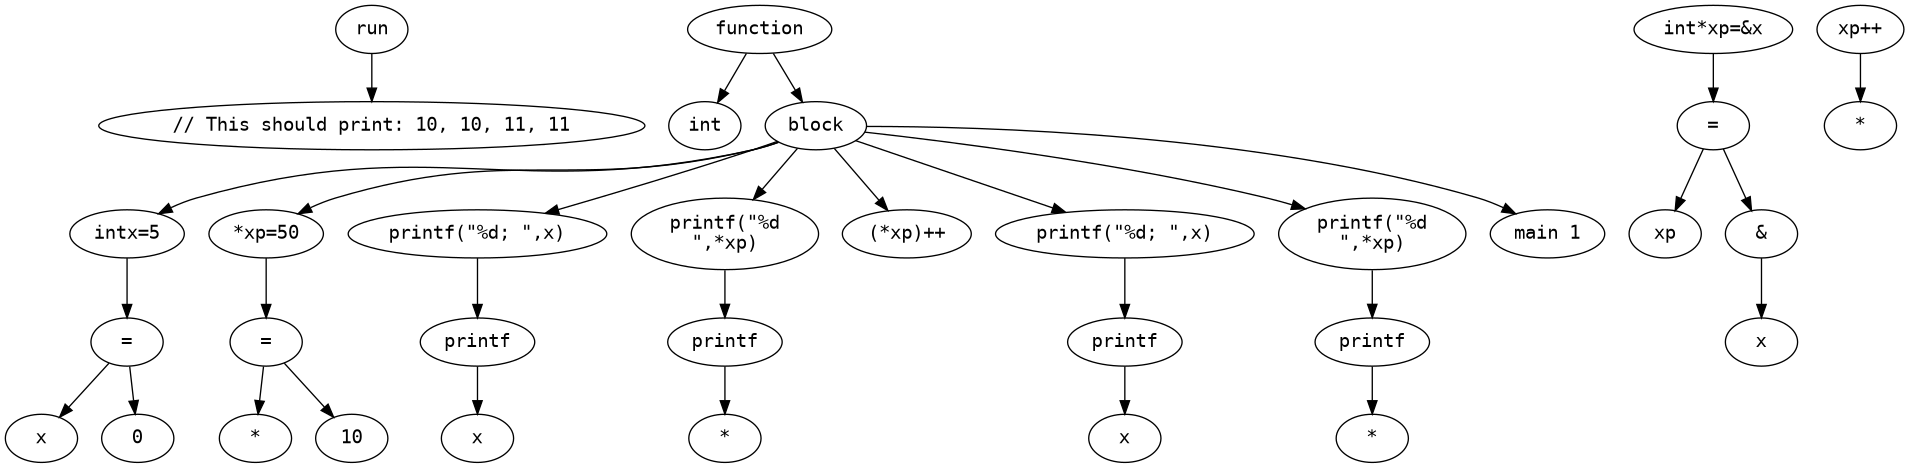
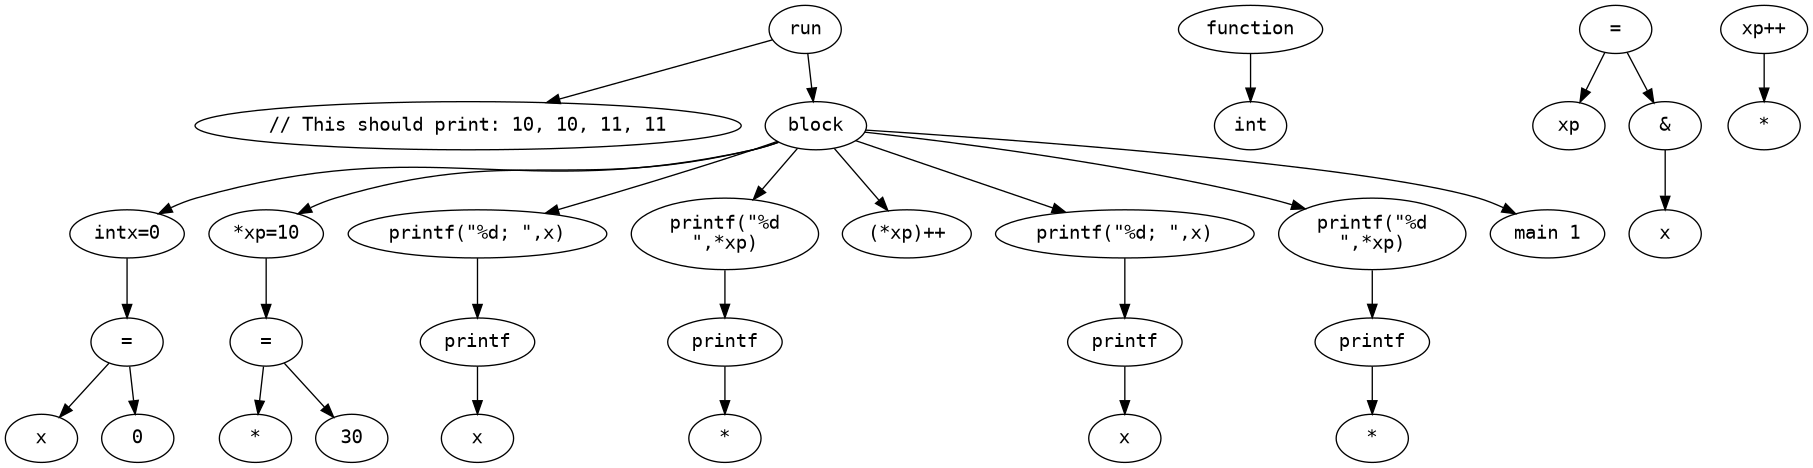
node "int*xp=&x": removed
edge "function" -> "block": now "run" -> "block"
node "intx=5": label "intx=5" -> "intx=0"
node "*xp=50": label "*xp=50" -> "*xp=10"
node "10": label "10" -> "30"
